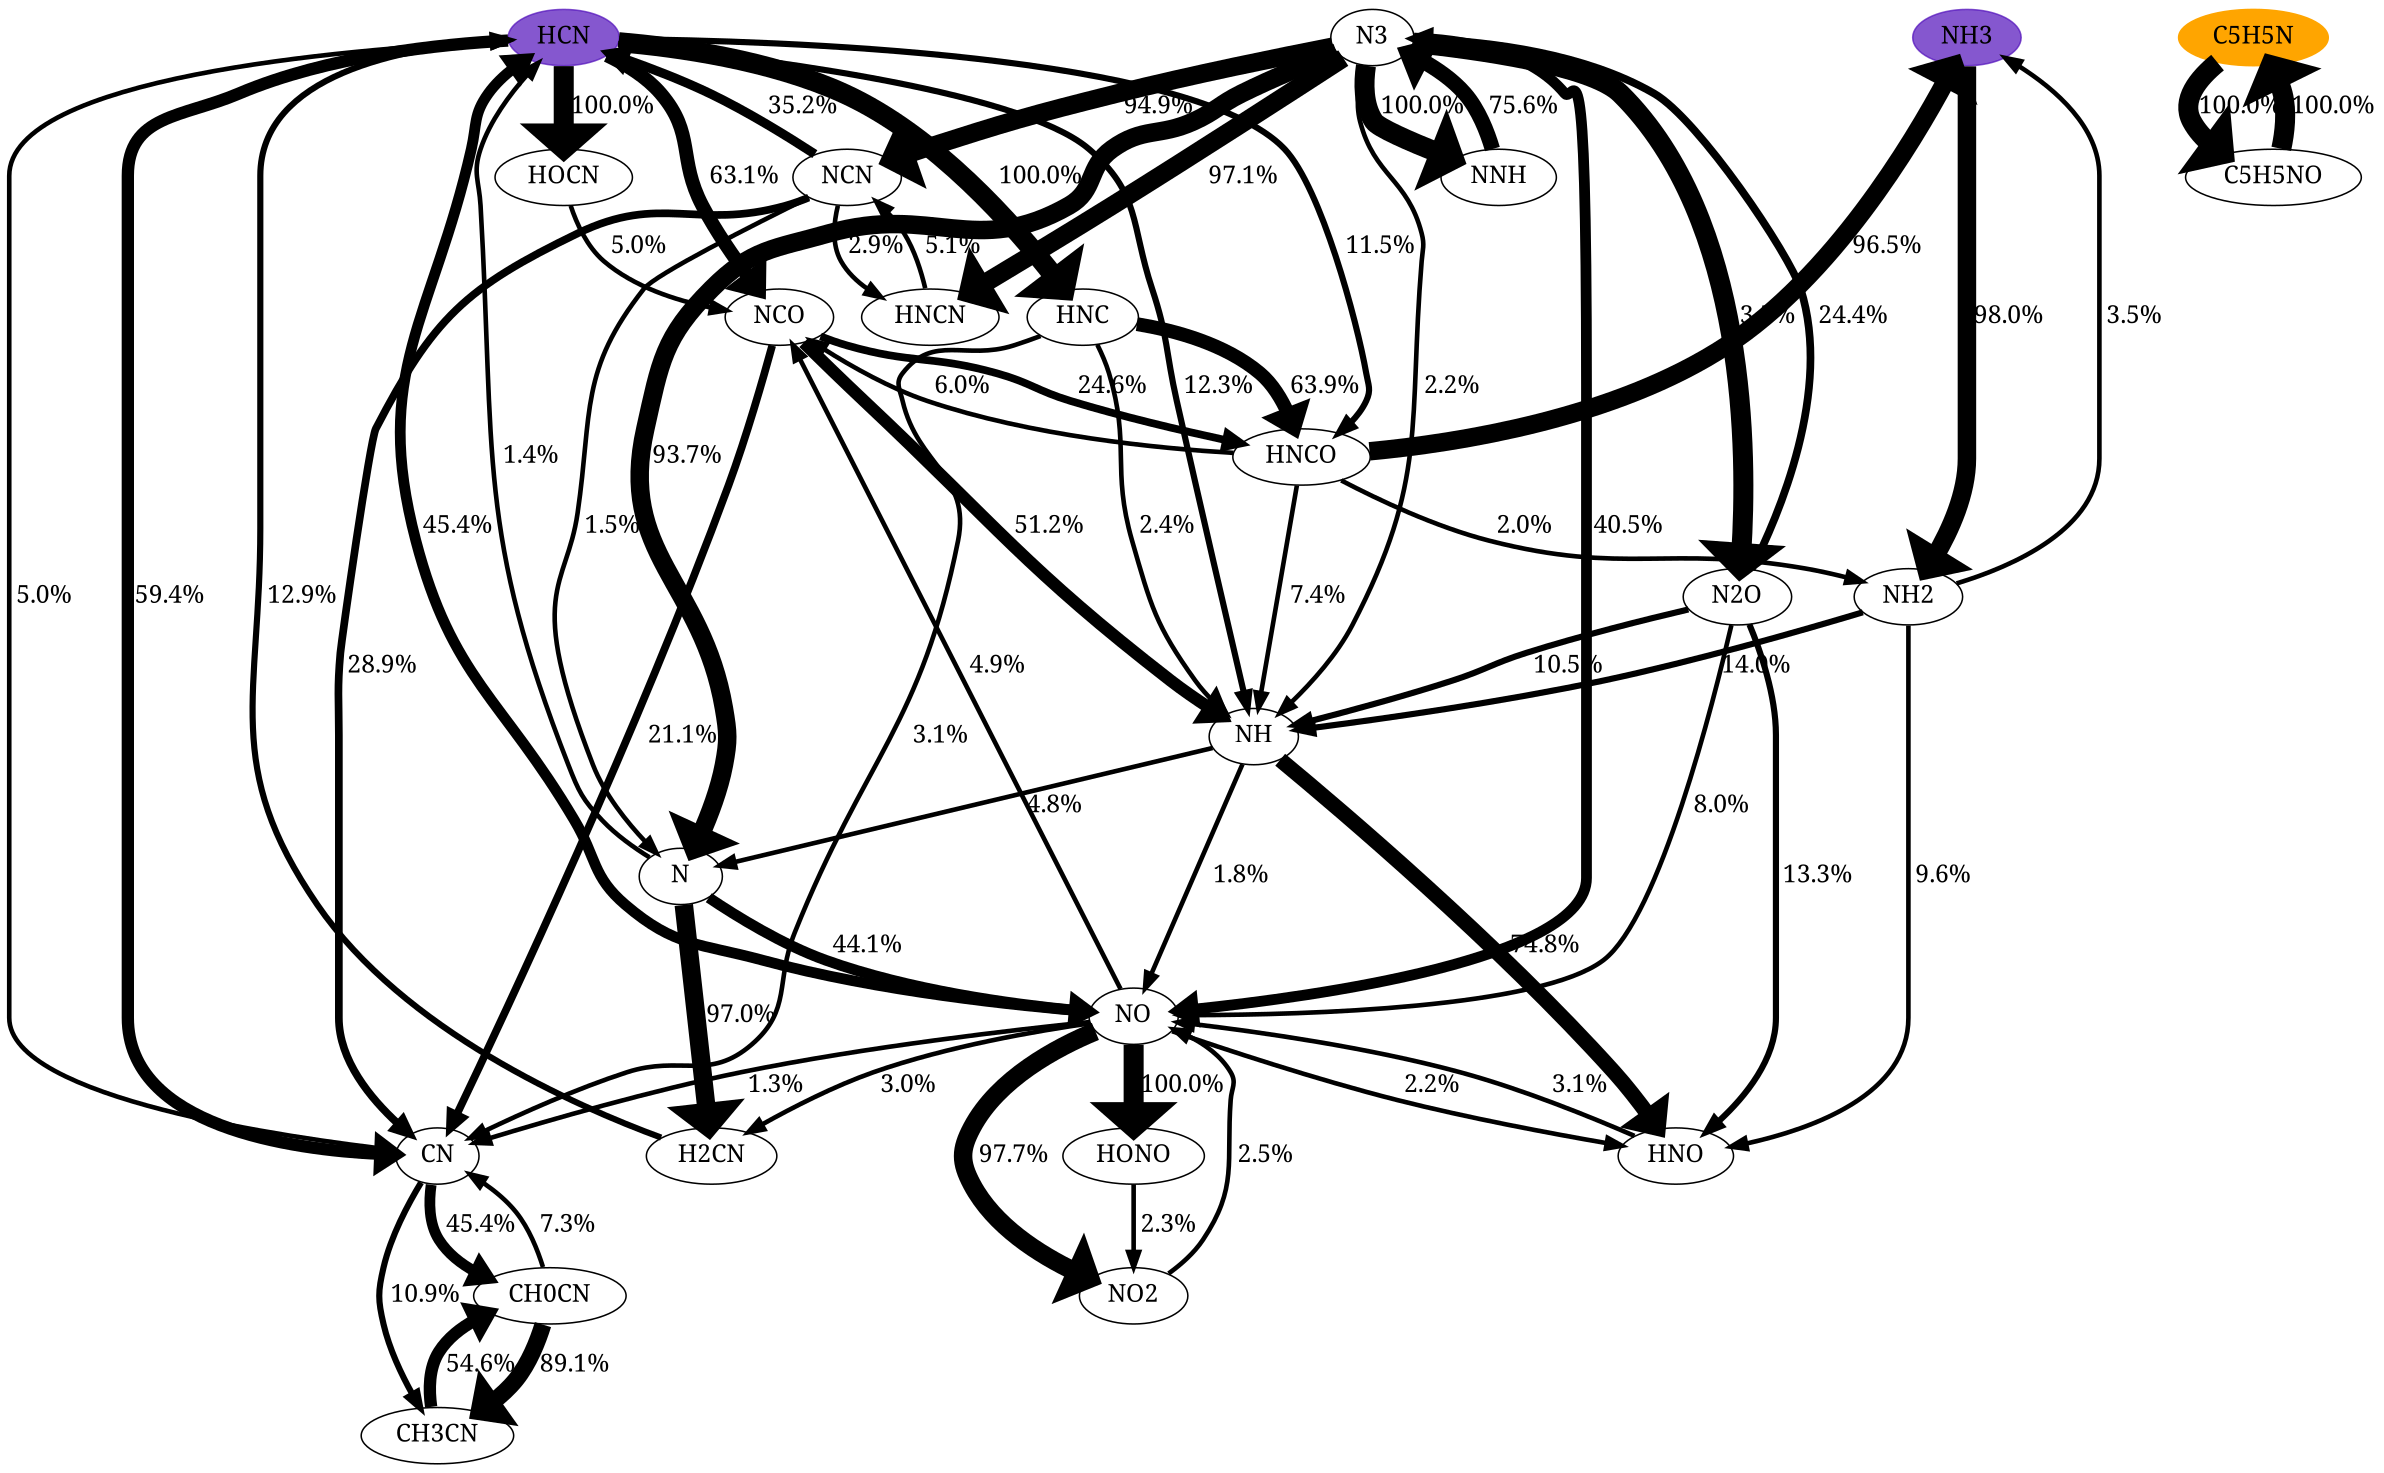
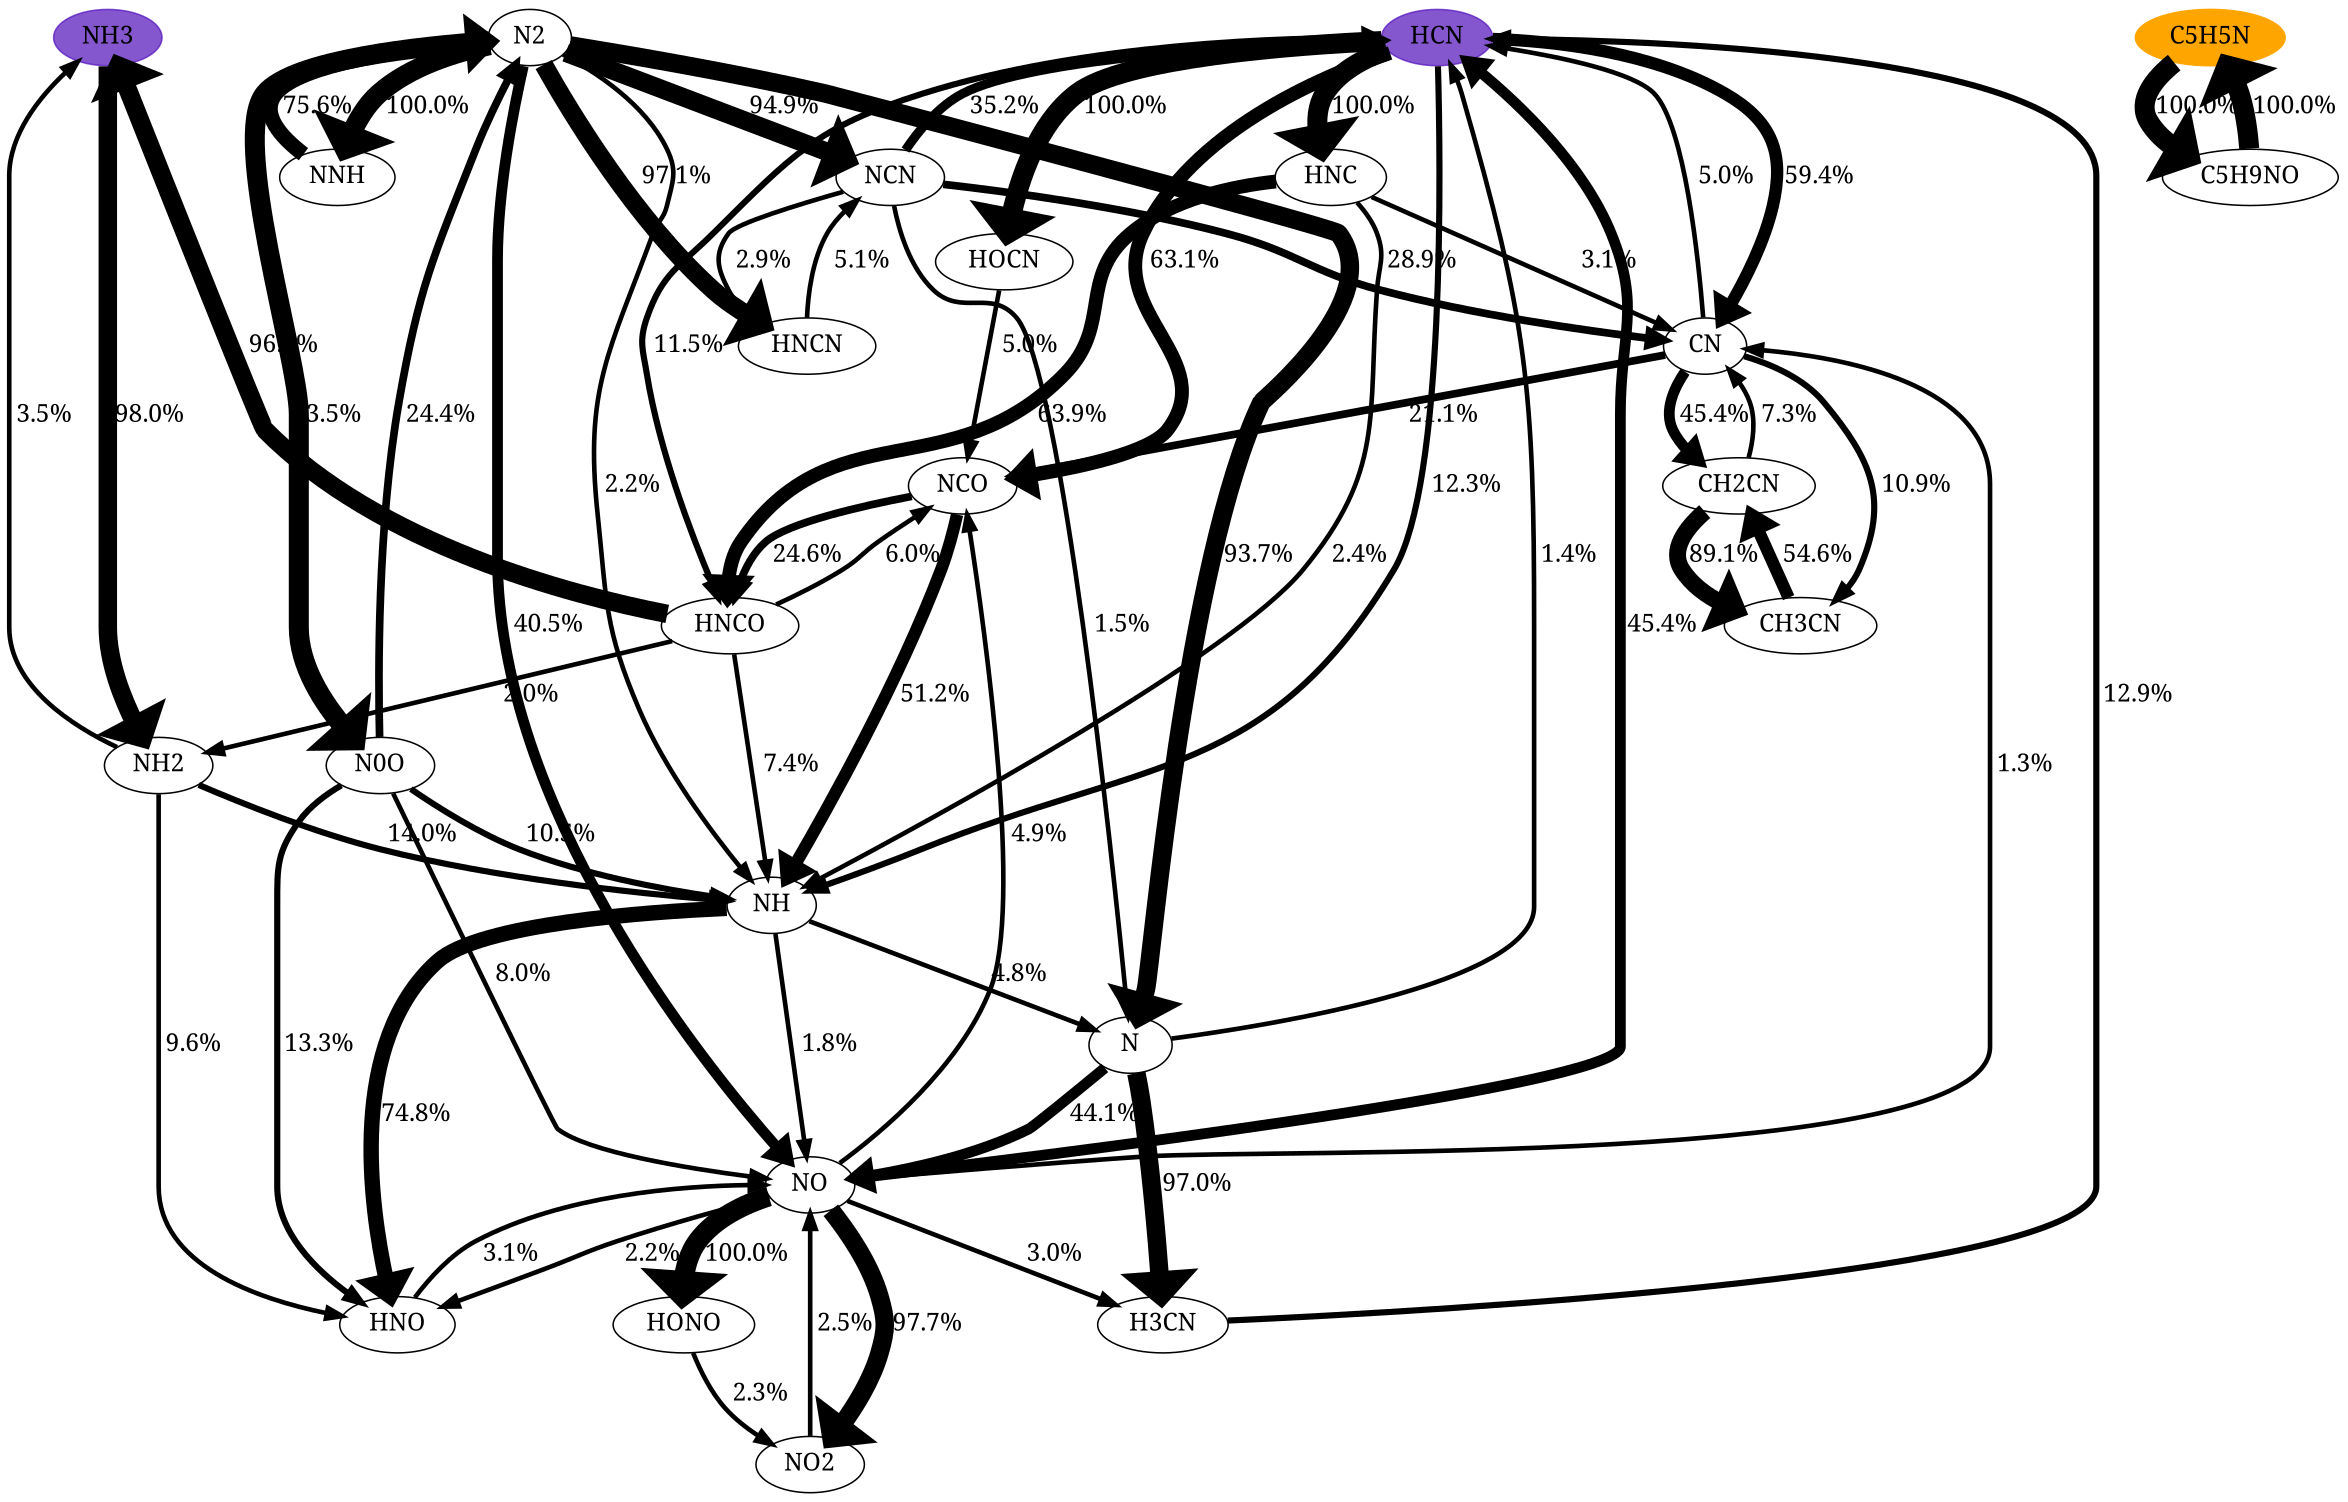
node "N3": label "N3" -> "N2"
node "C5H5NO": label "C5H5NO" -> "C5H9NO"
node "N2O": label "N2O" -> "N0O"
edge "NCO" -> "CN": reversed
node "H2CN": label "H2CN" -> "H3CN"
node "CH0CN": label "CH0CN" -> "CH2CN"
